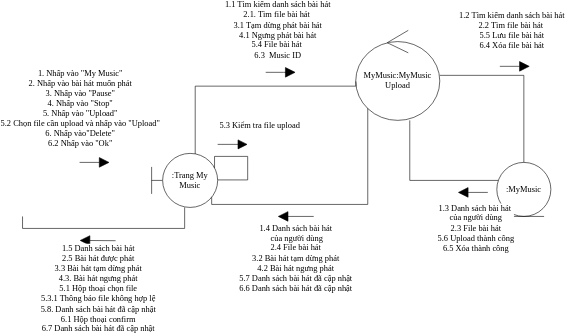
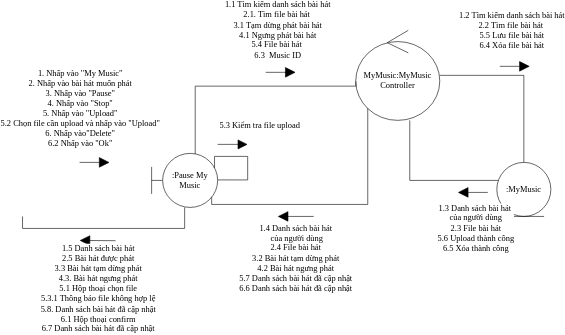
node "MyMusic:MyMusicUpload": label "MyMusic:MyMusicUpload" -> "MyMusic:MyMusicController"
node ":Trang My Music": label ":Trang My Music" -> ":Pause My Music"
